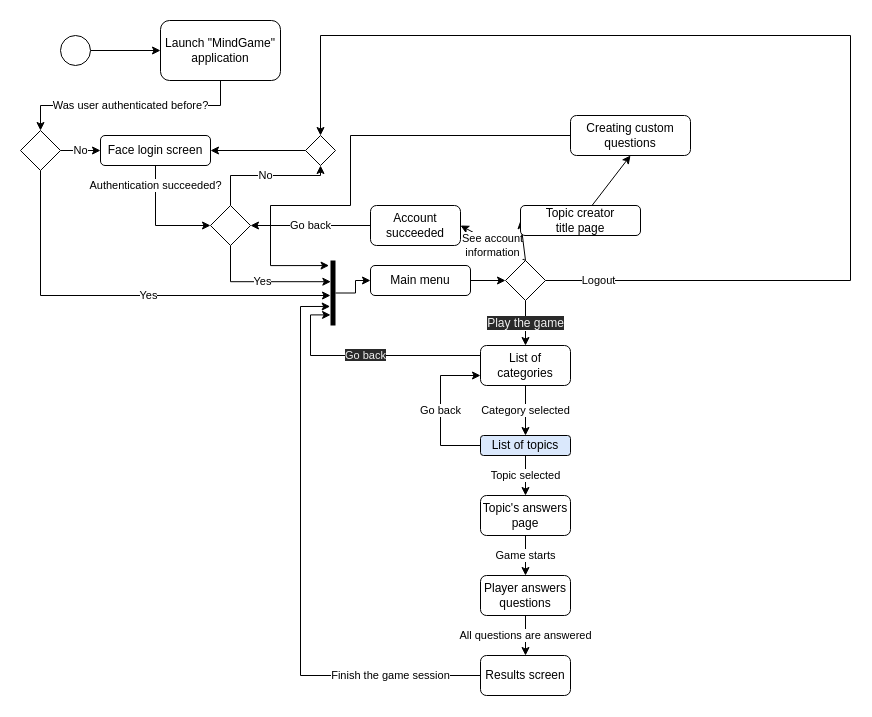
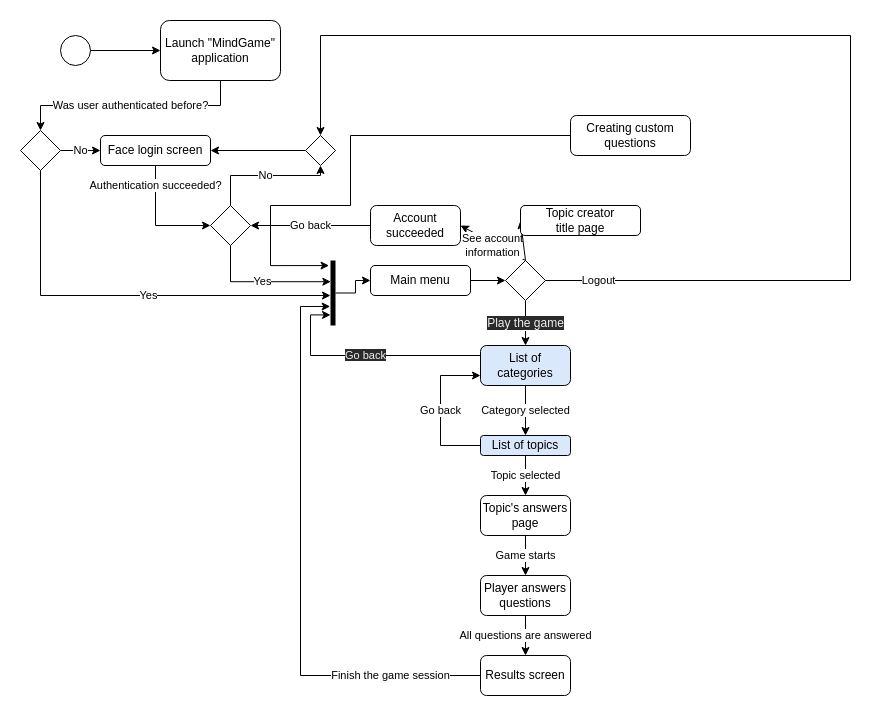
edge "Topic creator title page" -> "Creating custom questions": removed
node "List of categories": fillcolor #ffffff -> #dae8fc
